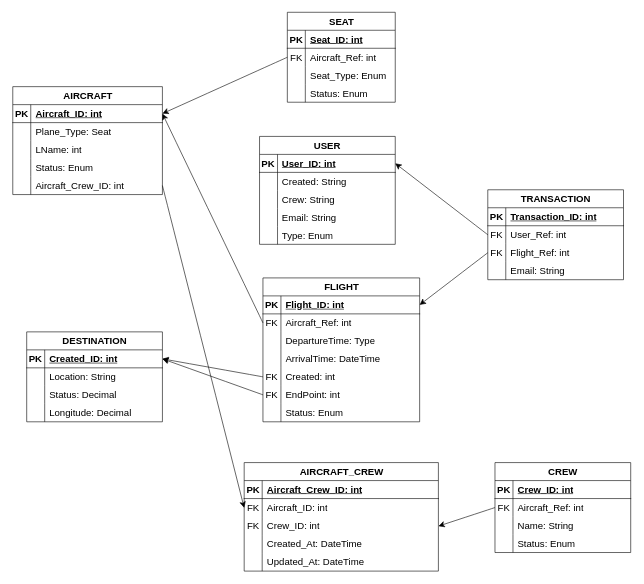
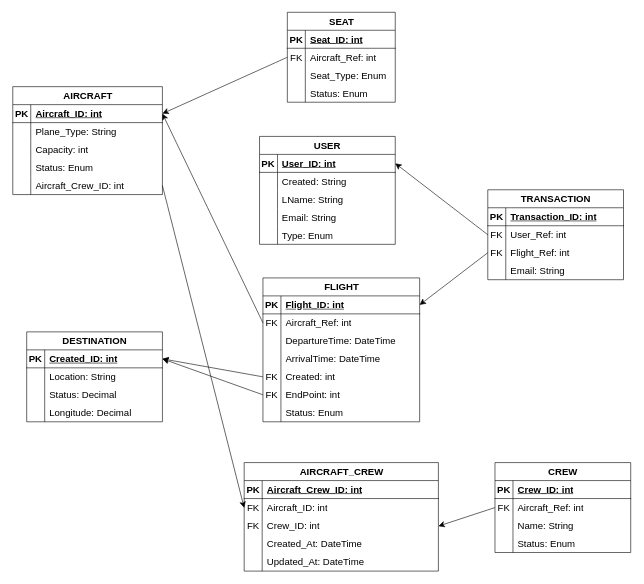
node "Plane_Type: Seat": label "Plane_Type: Seat" -> "Plane_Type: String"
node "LName: int": label "LName: int" -> "Capacity: int"
node "Crew: String": label "Crew: String" -> "LName: String"
node "DepartureTime: Type": label "DepartureTime: Type" -> "DepartureTime: DateTime"
